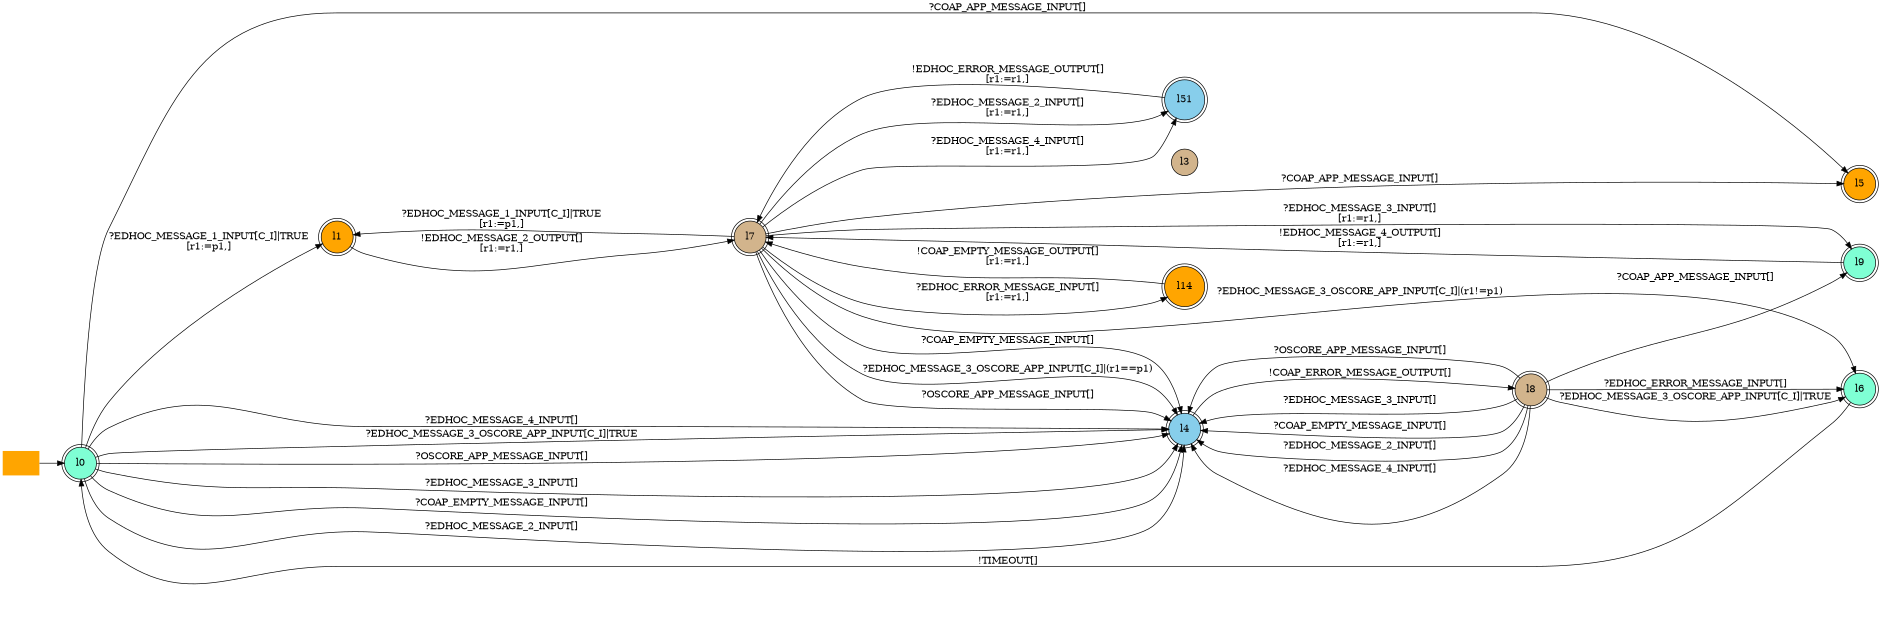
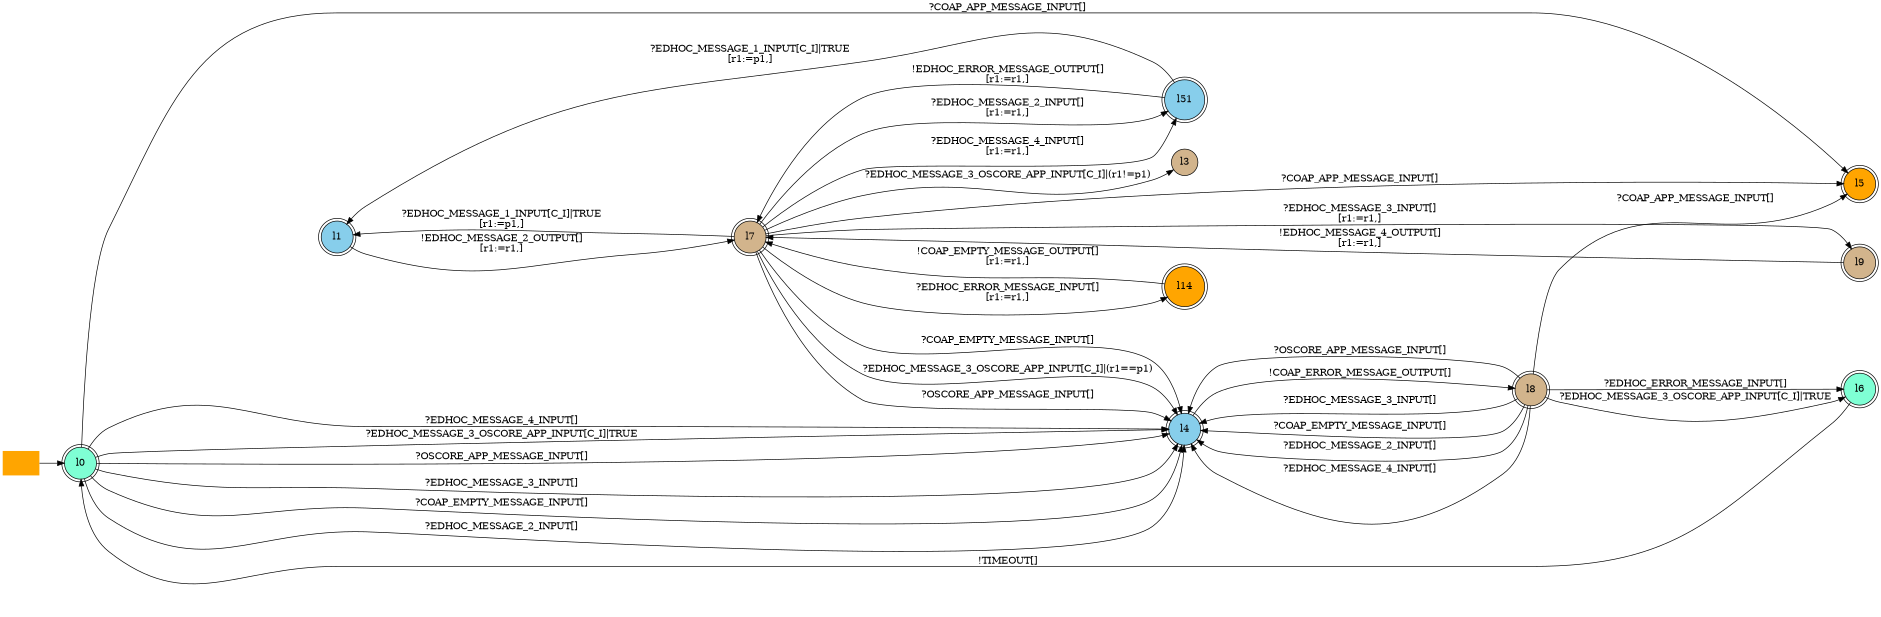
node "l1": fillcolor orange -> skyblue
node "l9": fillcolor aquamarine -> tan
edge "l7" -> "l6": now "l7" -> "l3"
edge "l0" -> "l1": now "l51" -> "l1"
edge "l8" -> "l9": now "l8" -> "l5"
